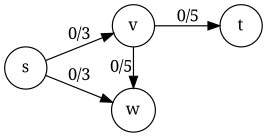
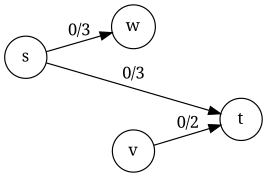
edge "v" -> "t": label "0/5" -> "0/2"
edge "s" -> "v": now "s" -> "t"
edge "v" -> "w": removed, label "0/5"
